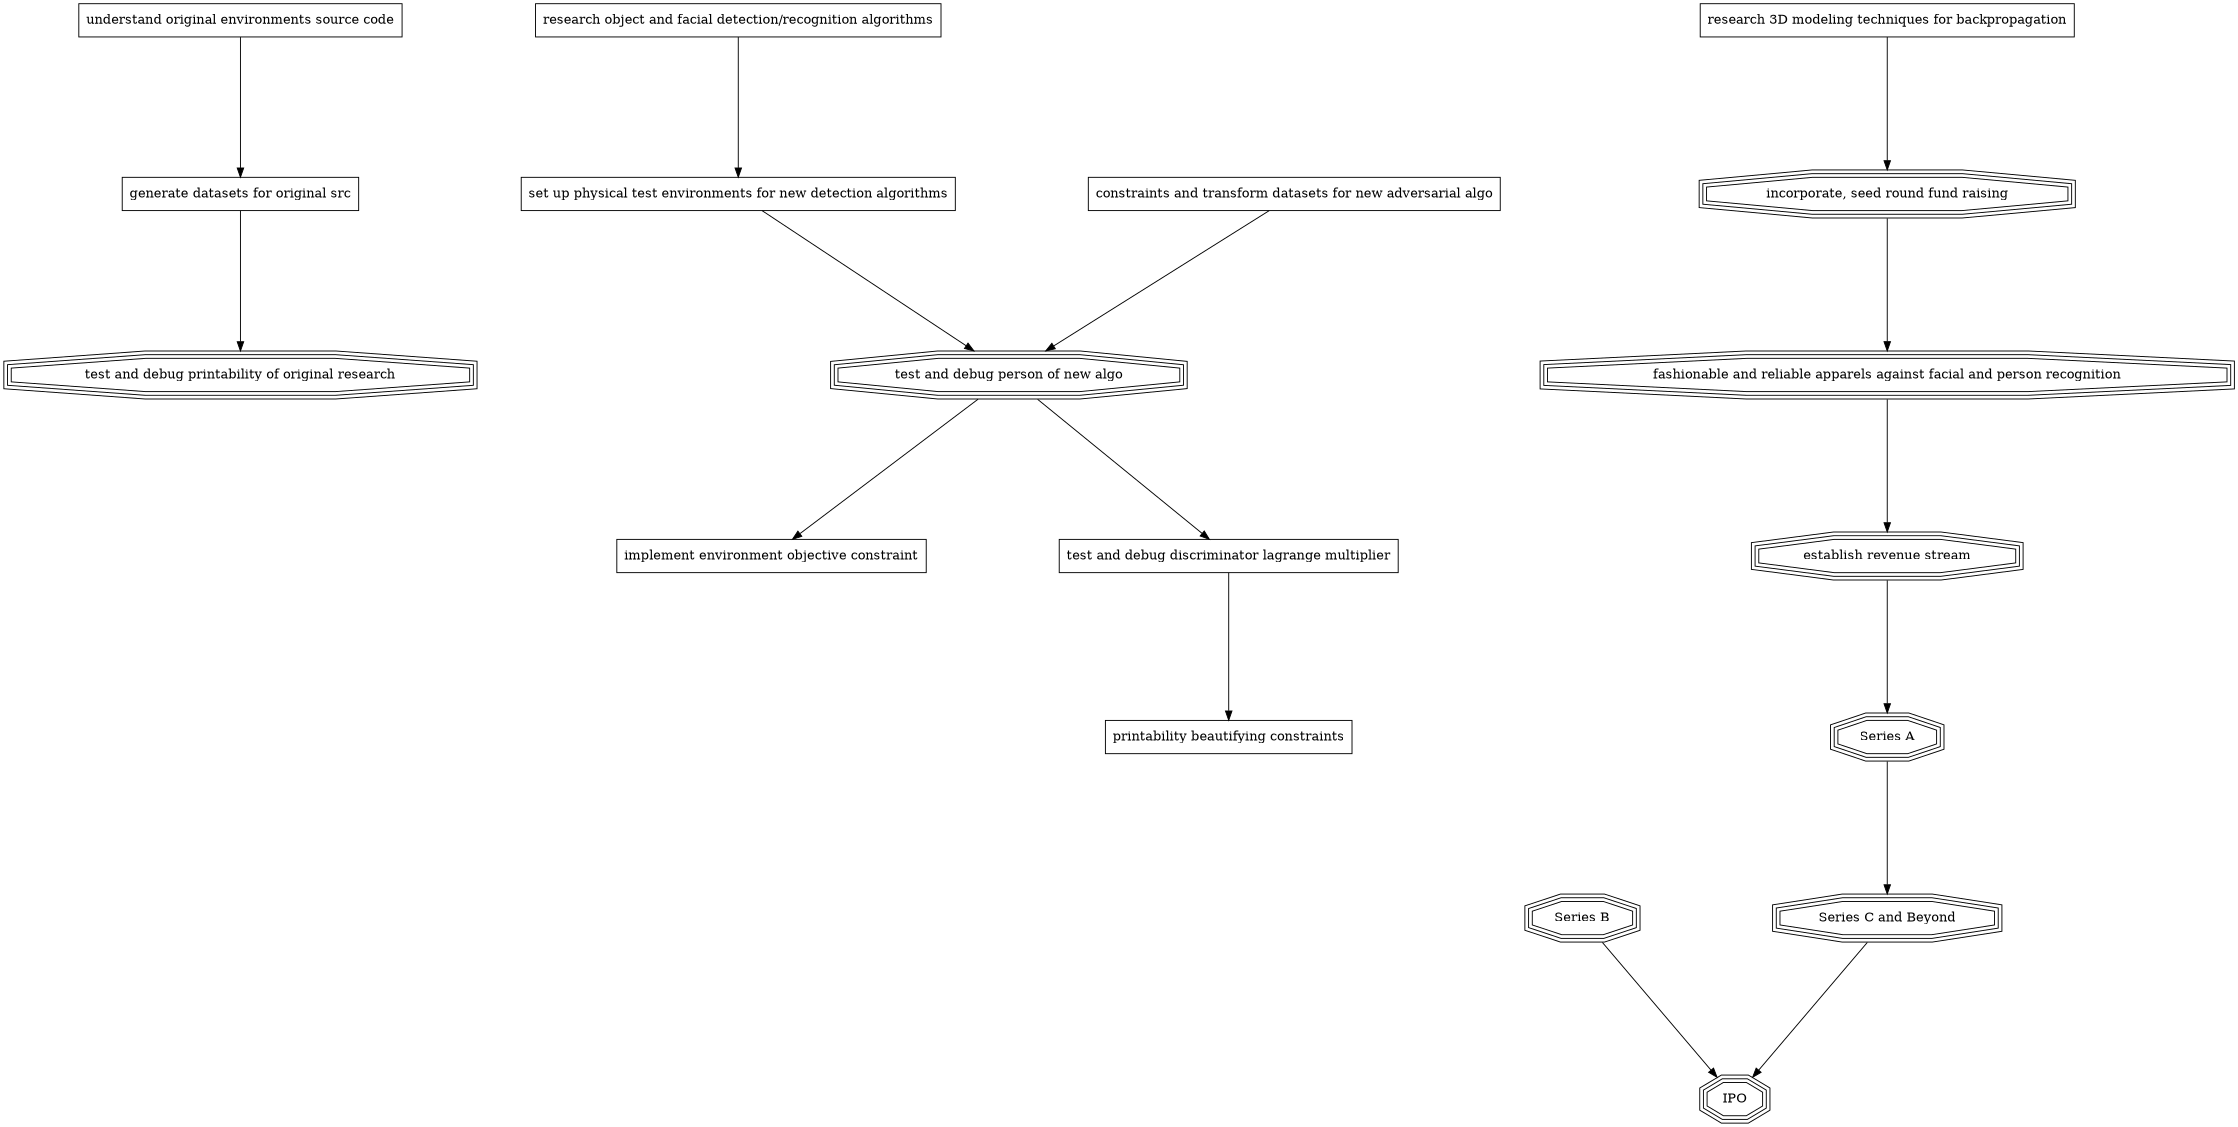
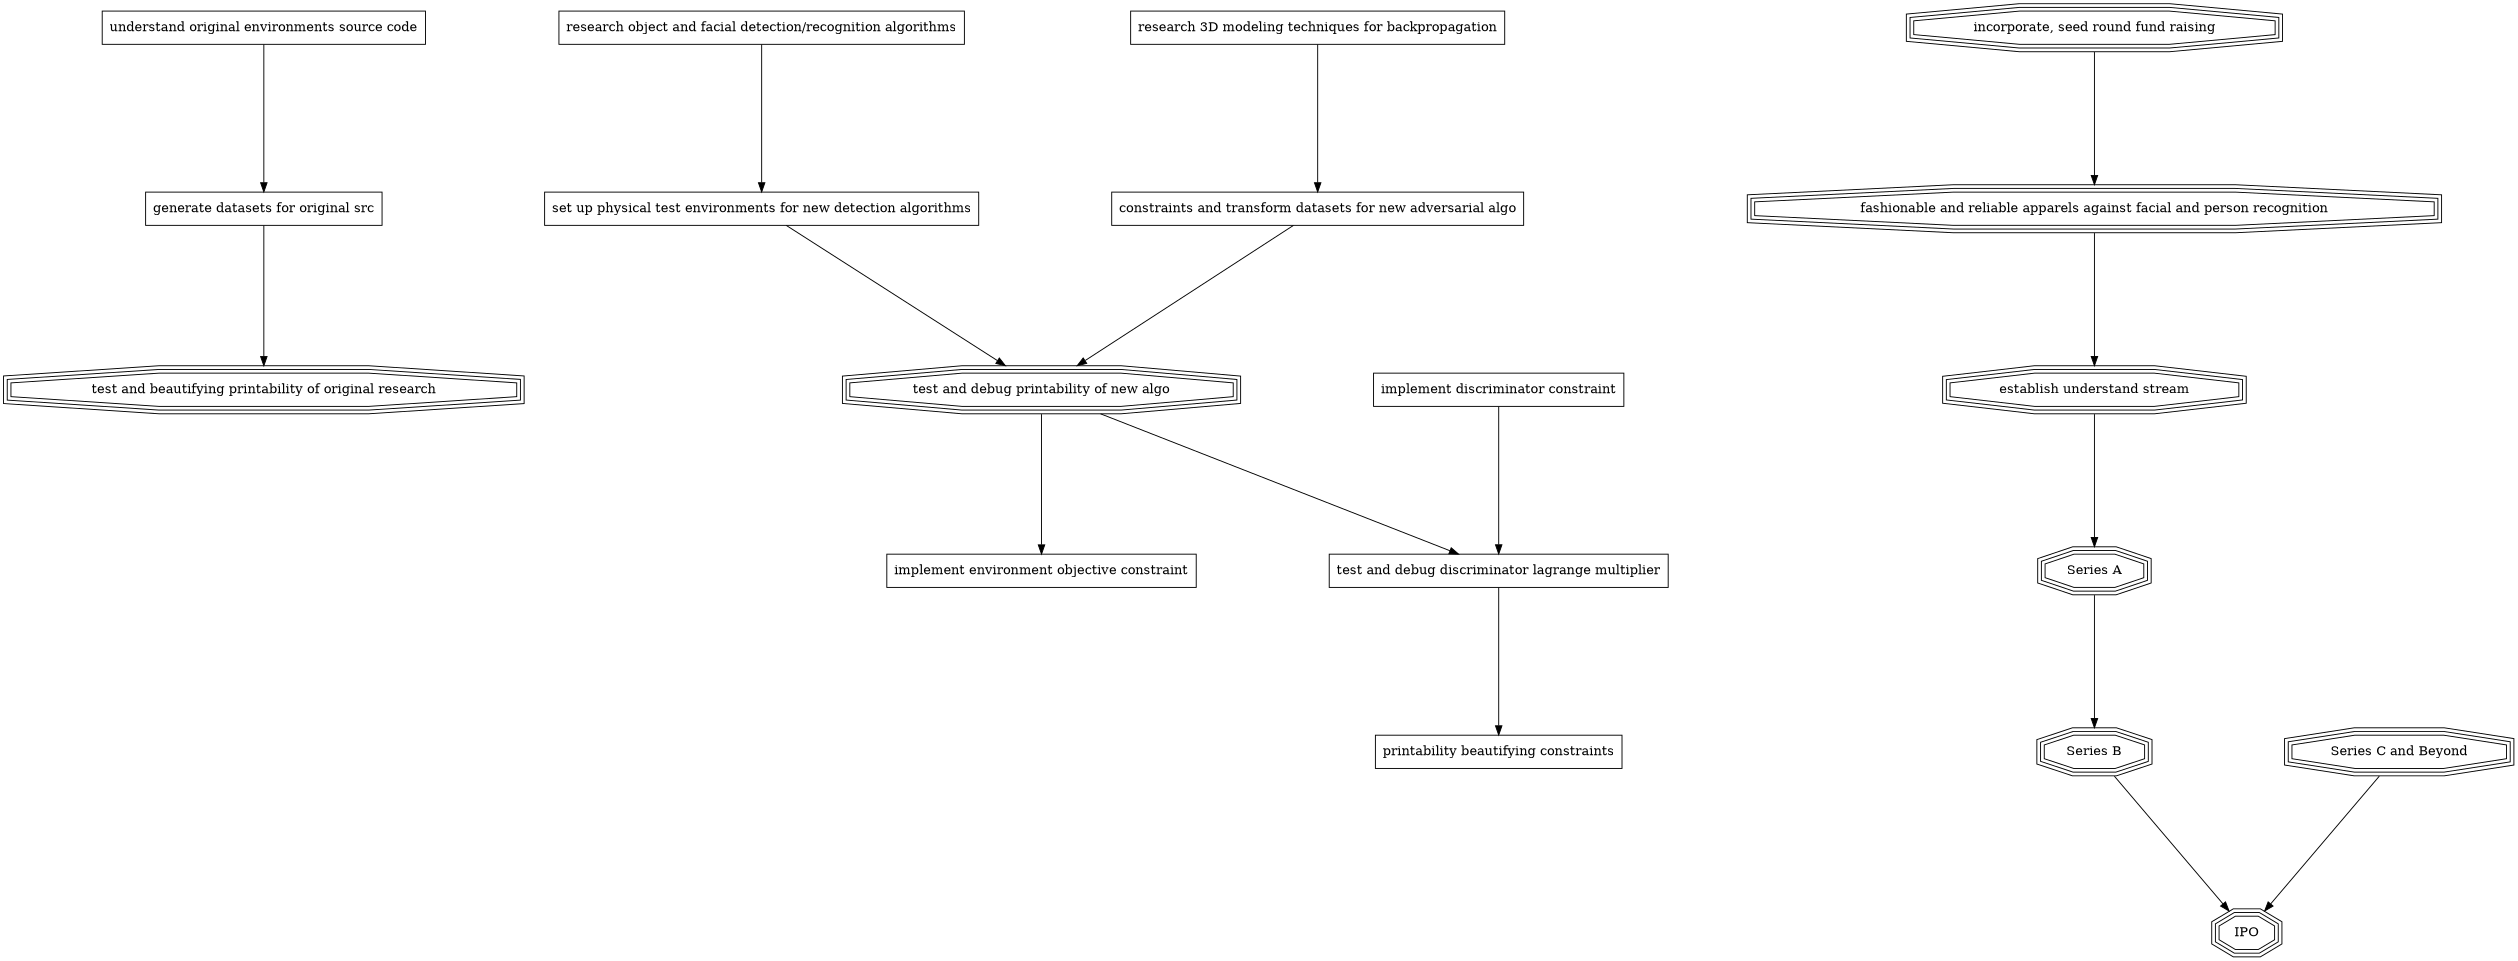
edge "research 3D modeling techniques for backpropagation" -> "incorporate, seed round fund raising": now "research 3D modeling techniques for backpropagation" -> "constraints and transform datasets for new adversarial algo"
node "test and debug printability of original research": label "test and debug printability of original research" -> "test and beautifying printability of original research"
node "test and debug person of new algo": label "test and debug person of new algo" -> "test and debug printability of new algo"
node "implement discriminator constraint": added
node "establish revenue stream": label "establish revenue stream" -> "establish understand stream"
edge "Series A" -> "Series C and Beyond": now "Series A" -> "Series B"
